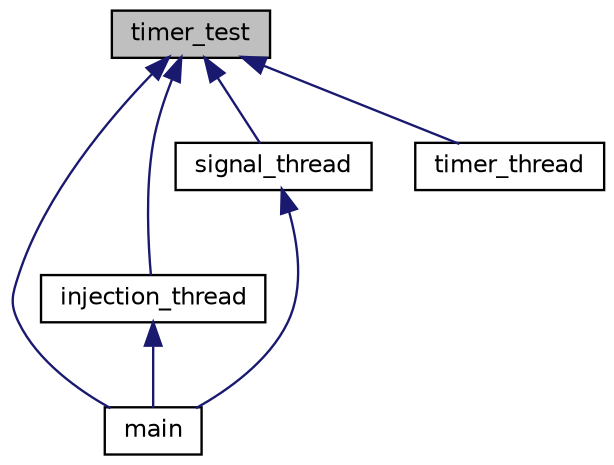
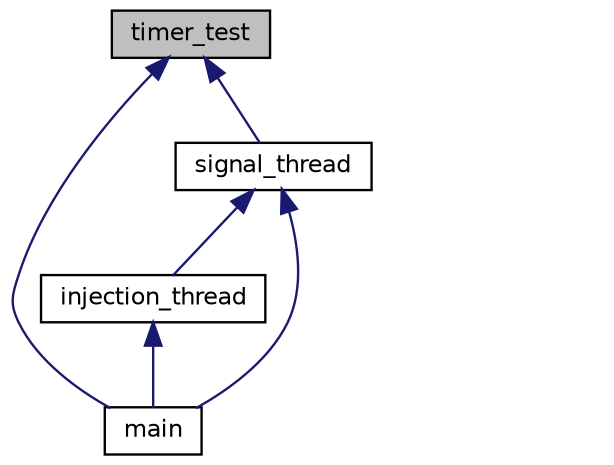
node "timer_thread": removed
edge "injection_thread" -> "timer_test": now "injection_thread" -> "signal_thread"
